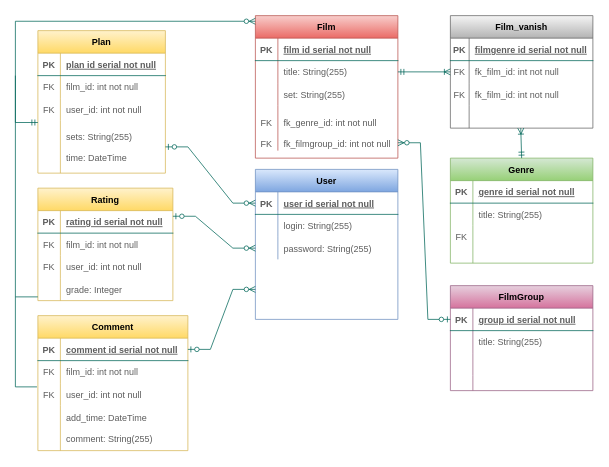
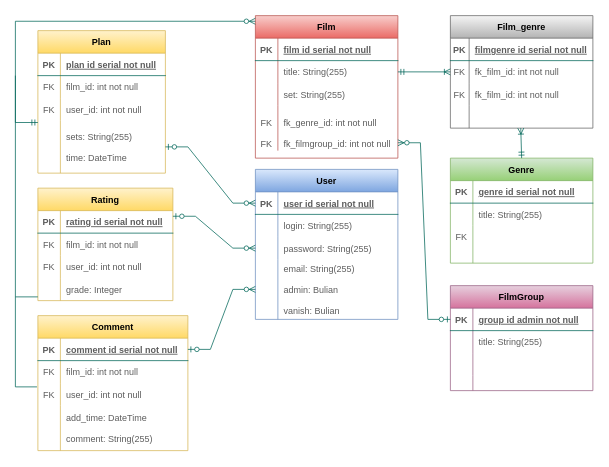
node "Film_vanish": label "Film_vanish" -> "Film_genre"
node "email: String(255) admin: Bulian vanish: Bulian": added
node "group id serial not null": label "group id serial not null" -> "group id admin not null"
